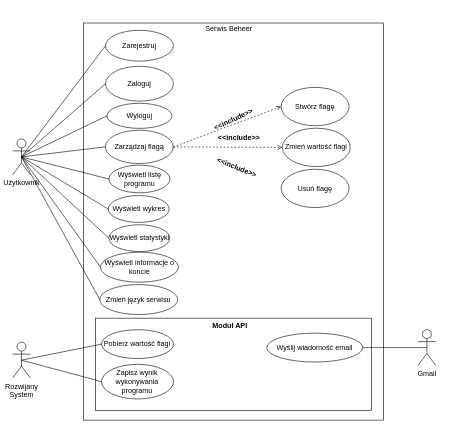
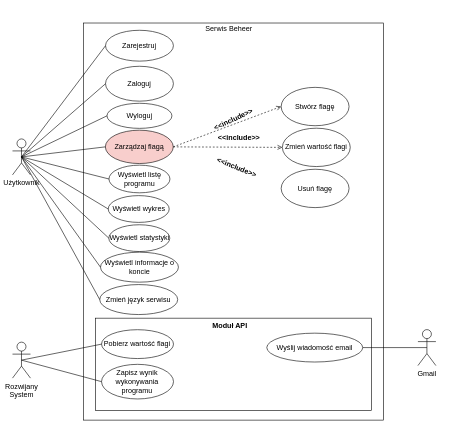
node "Zarządzaj flagą": fillcolor #ffffff -> #f8cecc
